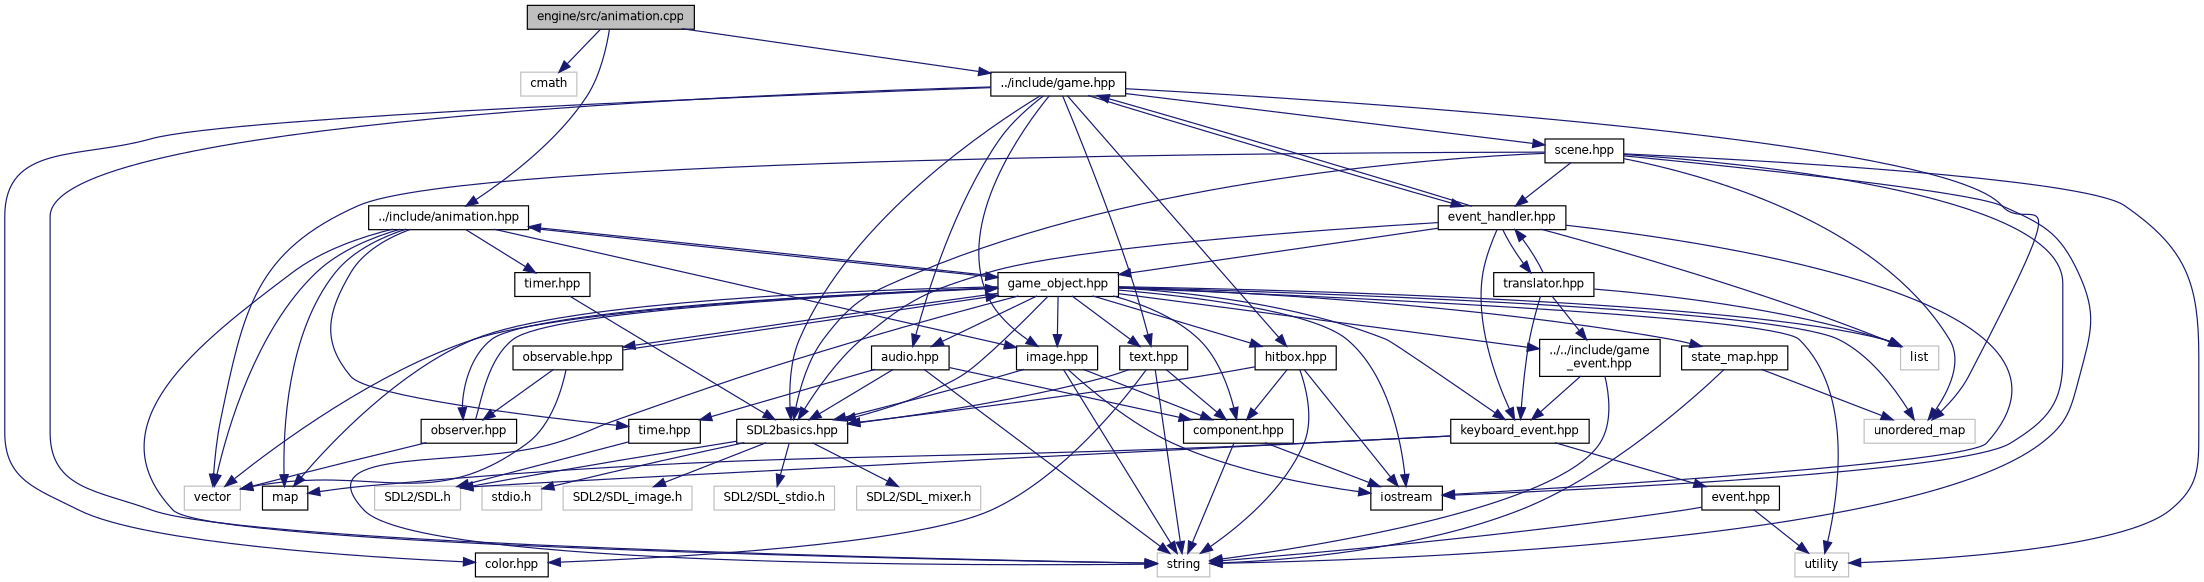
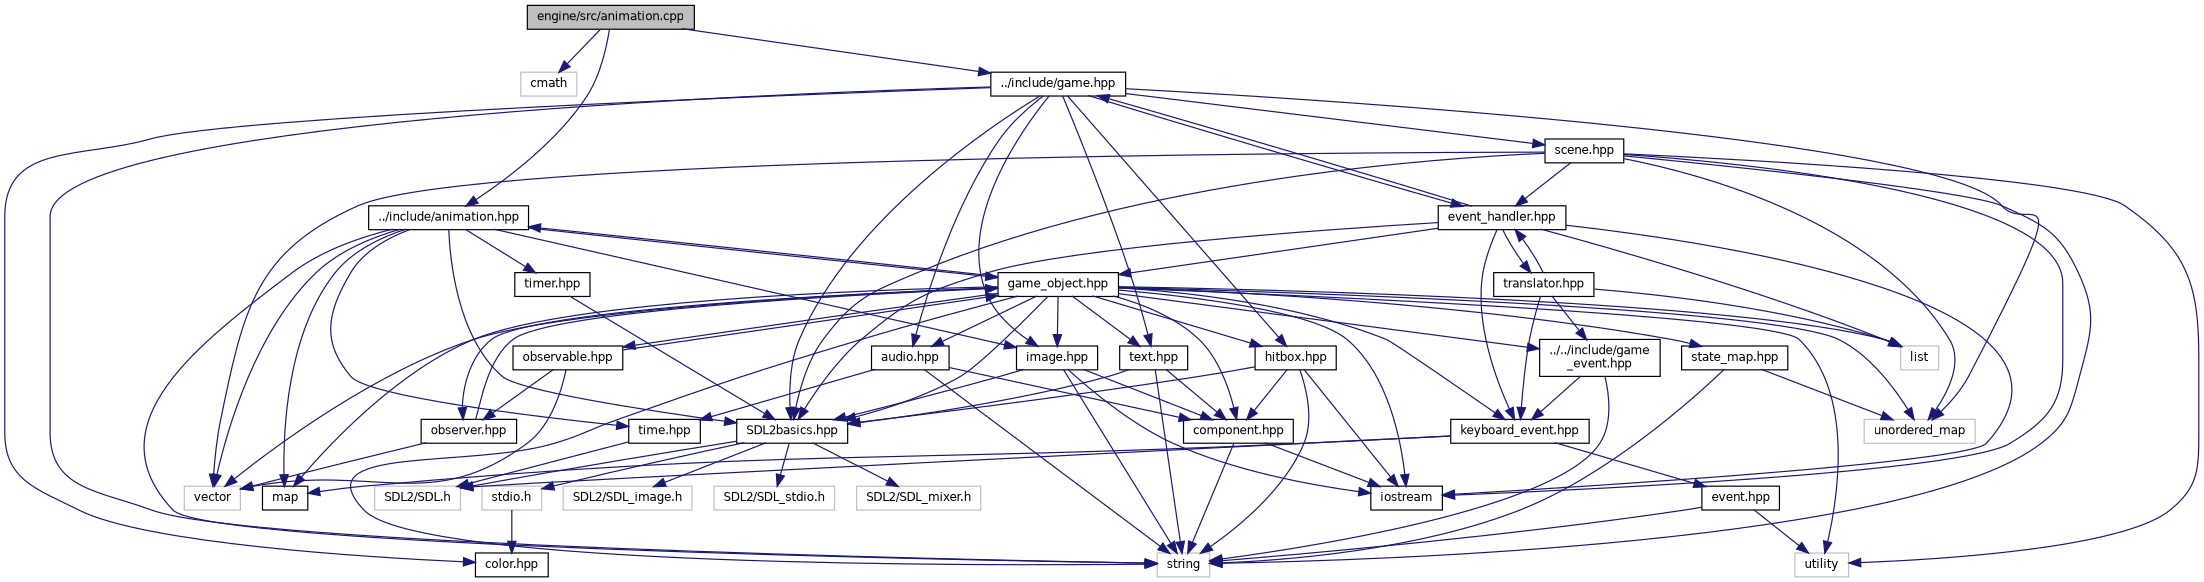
edge "audio.hpp" -> "SDL2basics.hpp": now "../include/animation.hpp" -> "SDL2basics.hpp"
edge "text.hpp" -> "color.hpp": now "stdio.h" -> "color.hpp"
